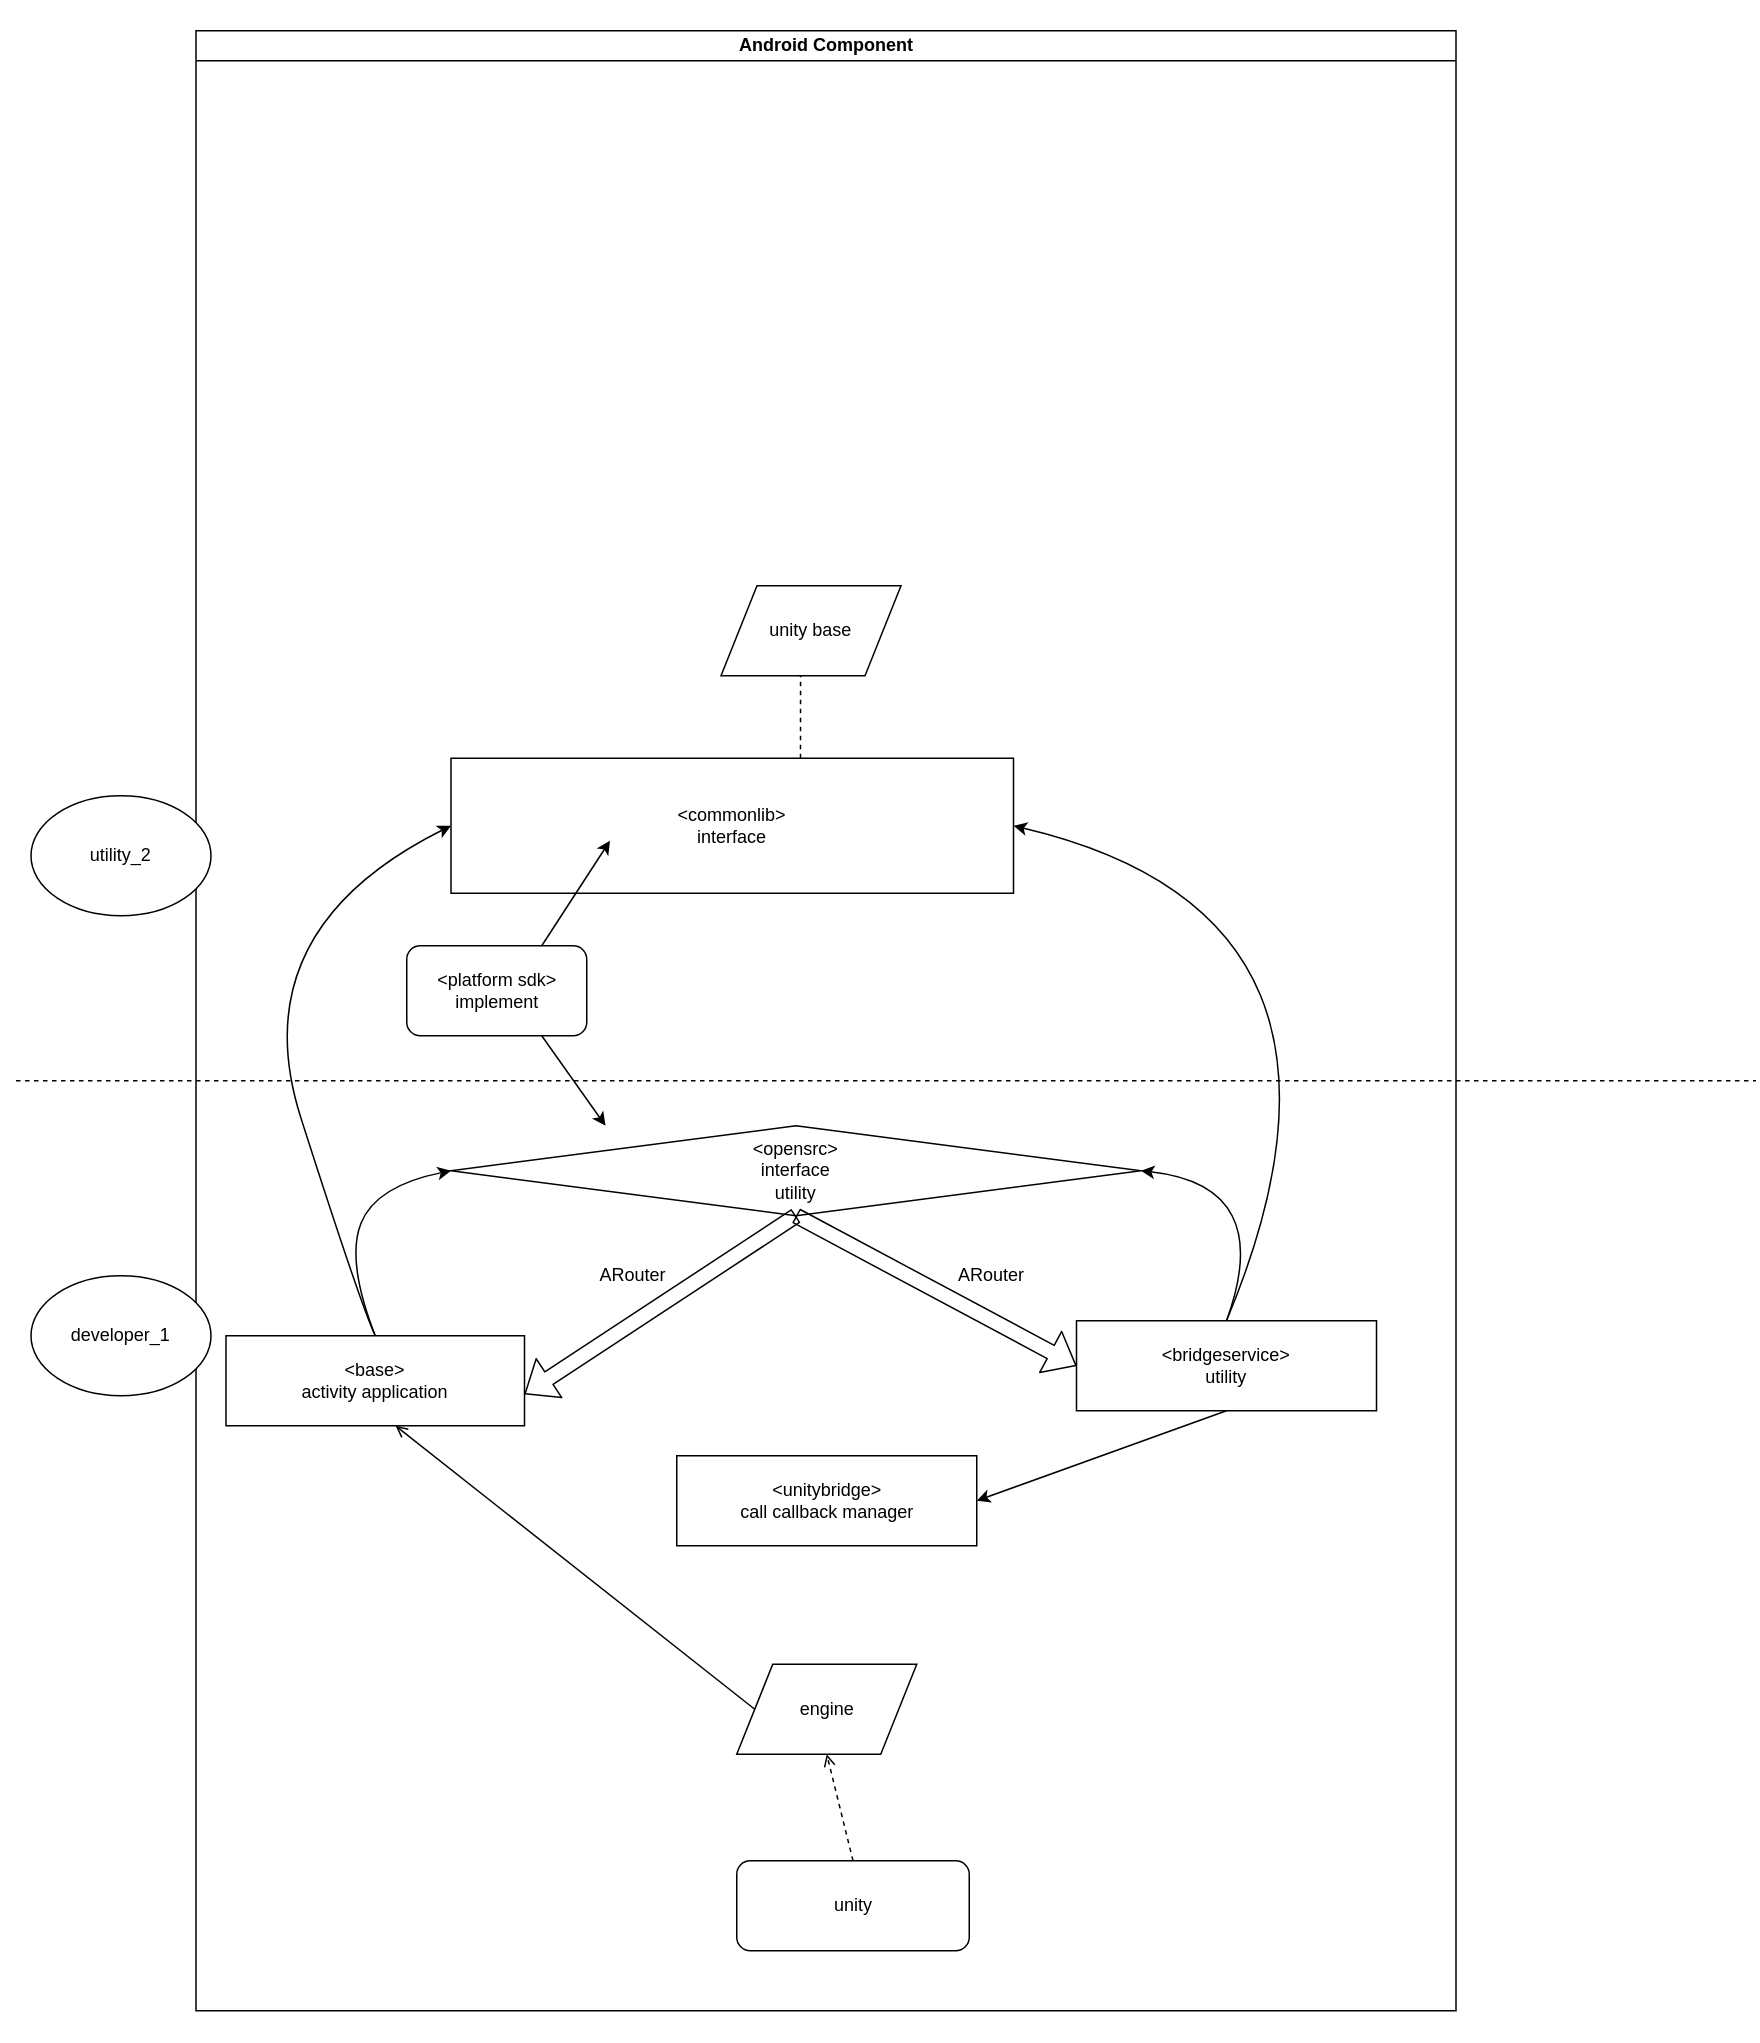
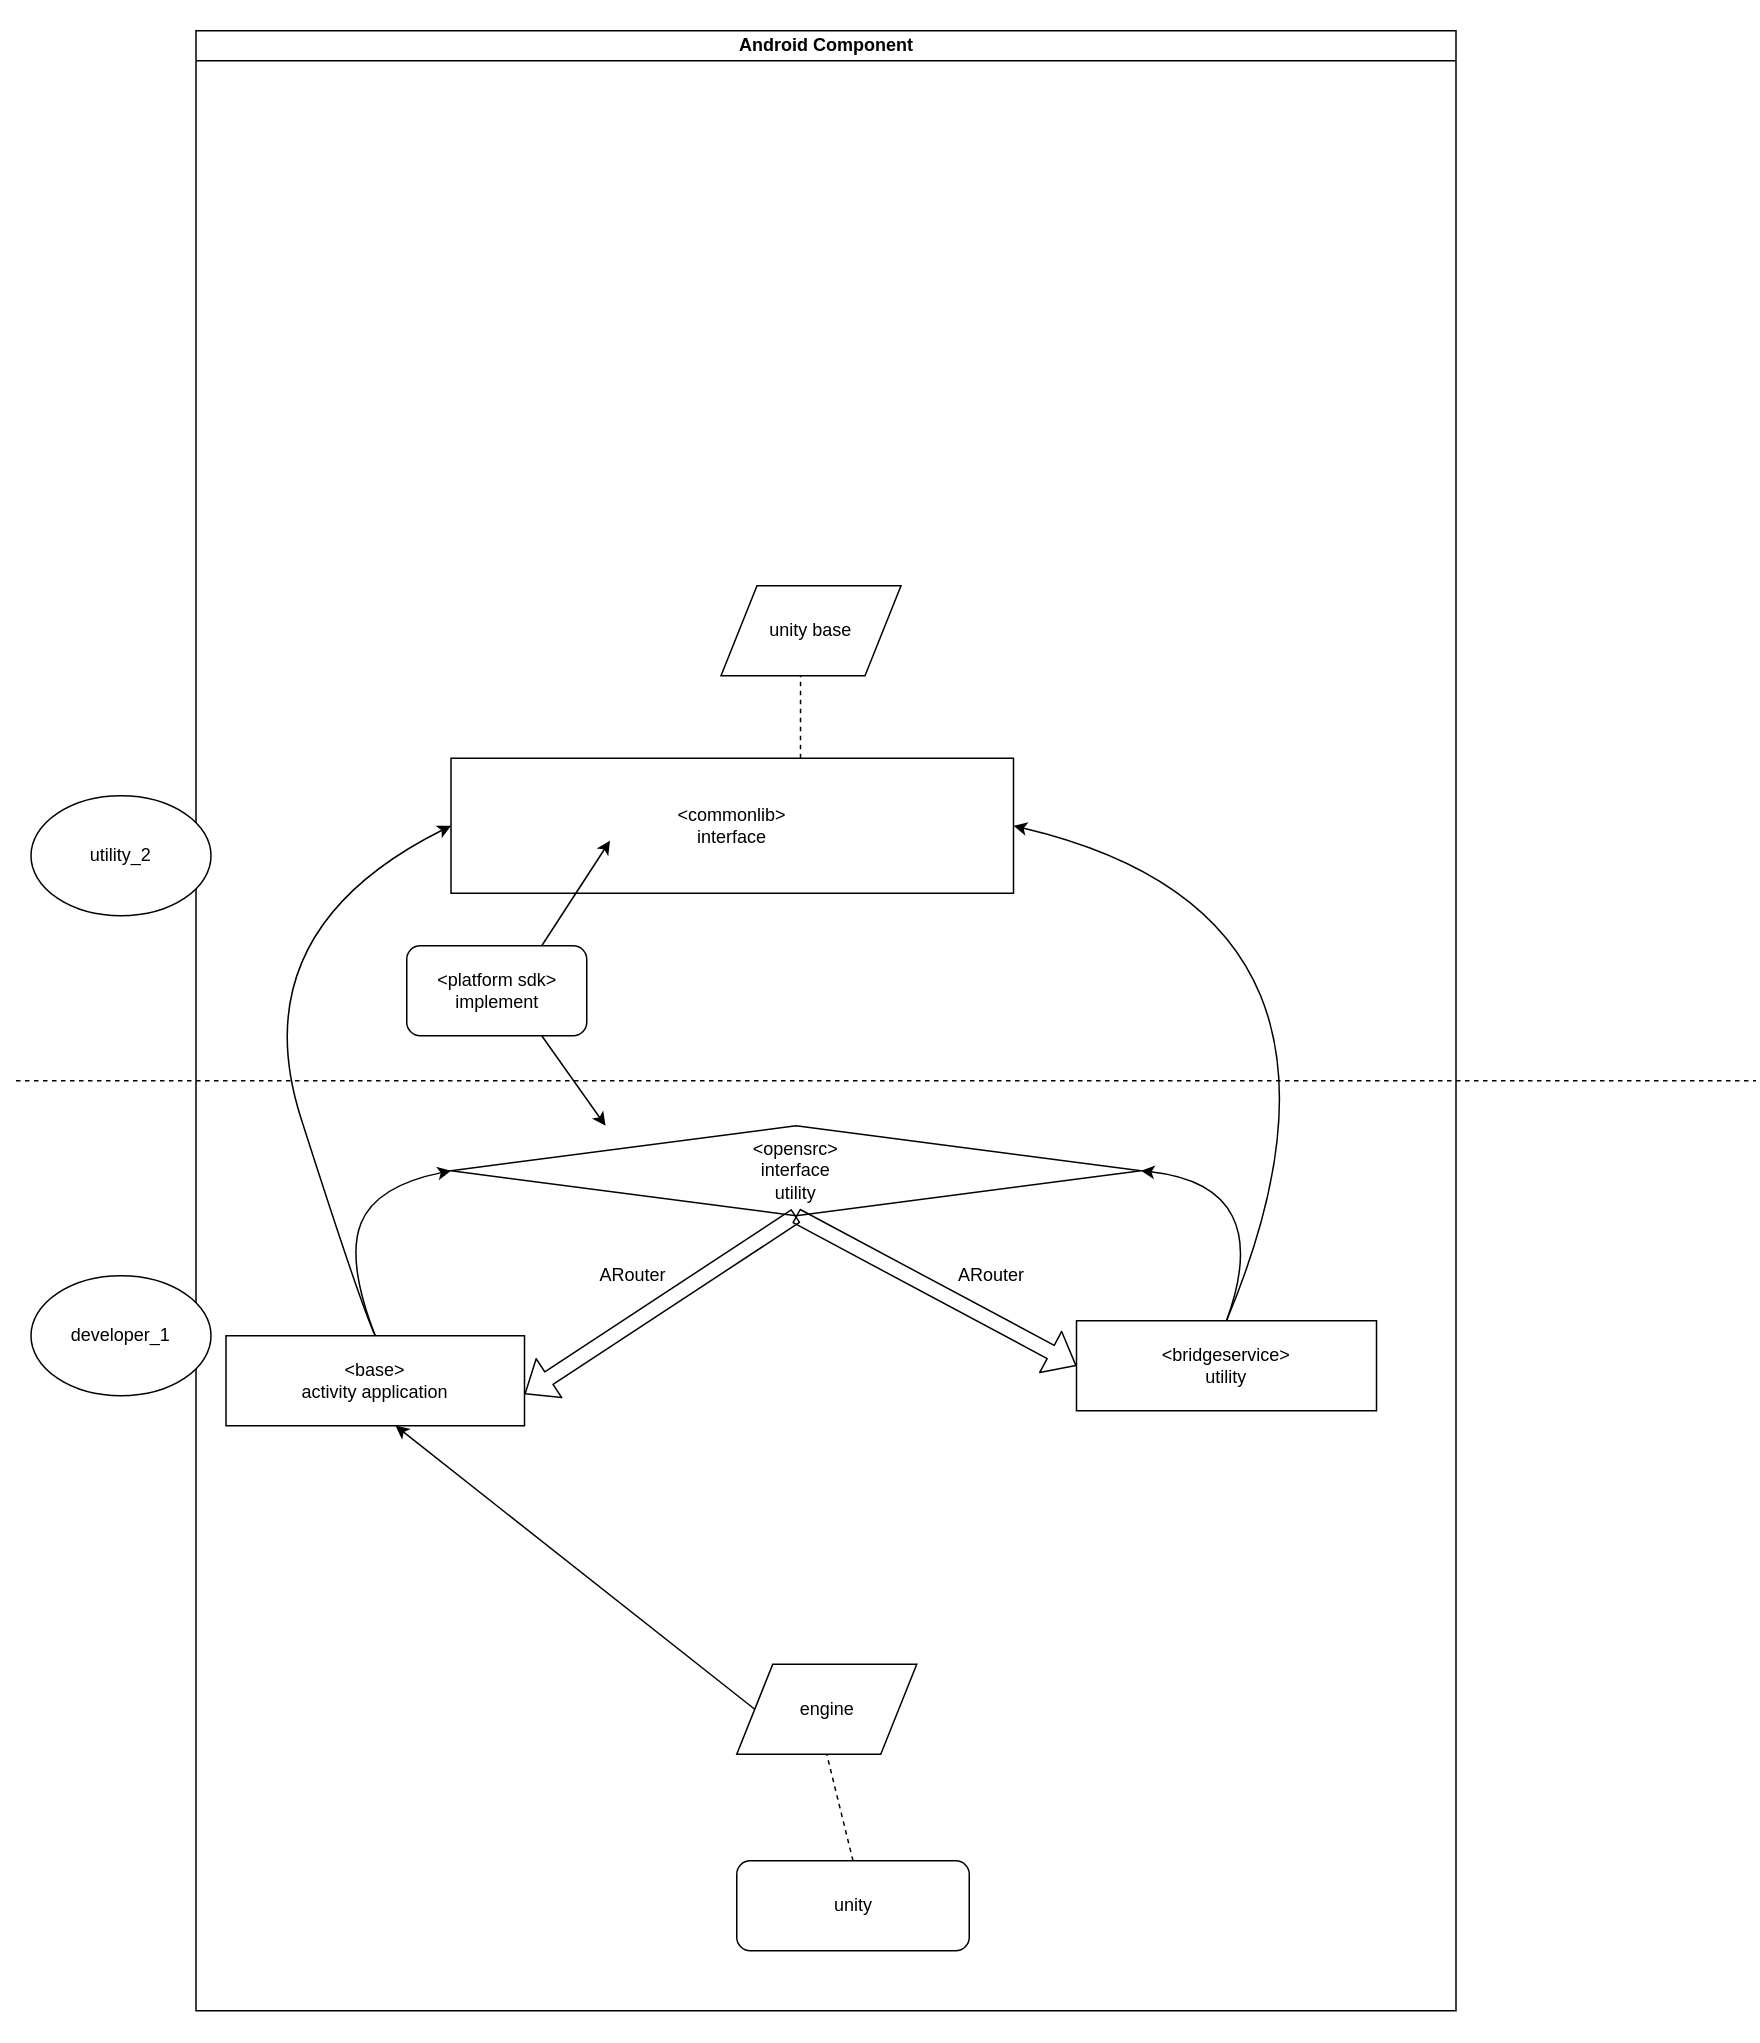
edge "engine" -> "<base> activity application": arrowhead open -> classic
edge "<bridgeservice> utility" -> "<unitybridge> call callback manager": removed
node "<unitybridge> call callback manager": removed
edge "unity" -> "engine": arrowhead open -> none
